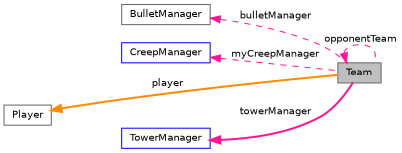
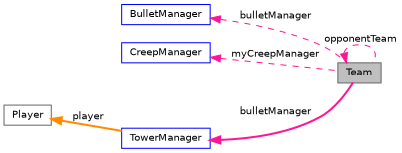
node "BulletManager": color gray40 -> blue
edge "Team" -> "Player": now "TowerManager" -> "Player"
edge "Team" -> "TowerManager": label " towerManager" -> " bulletManager"
